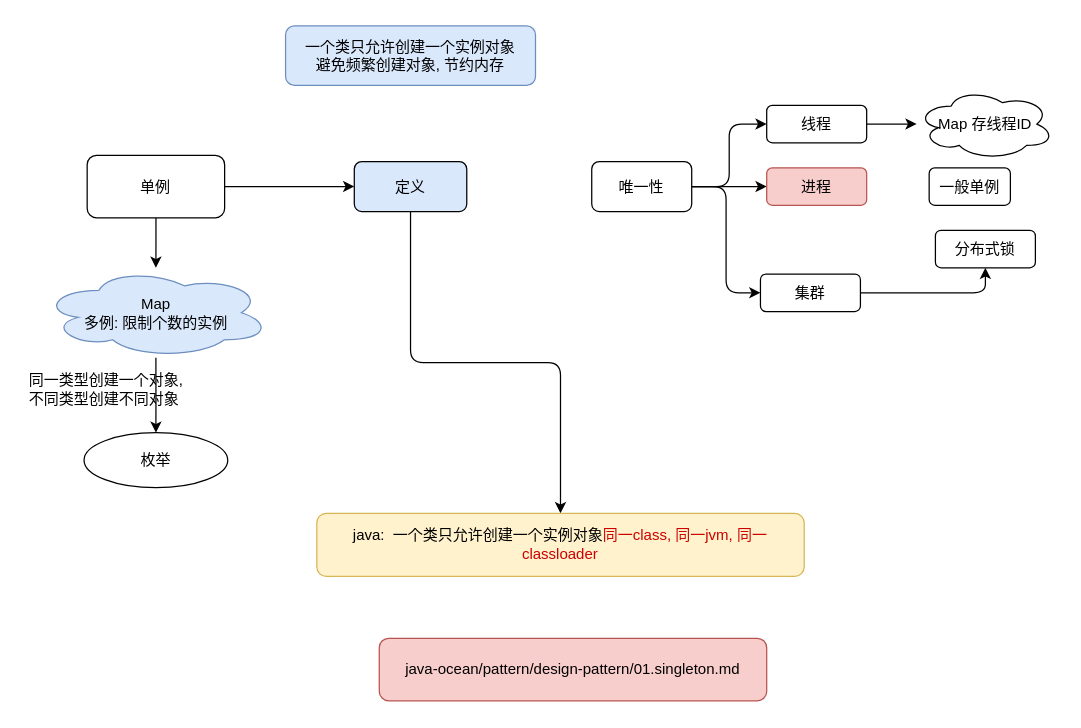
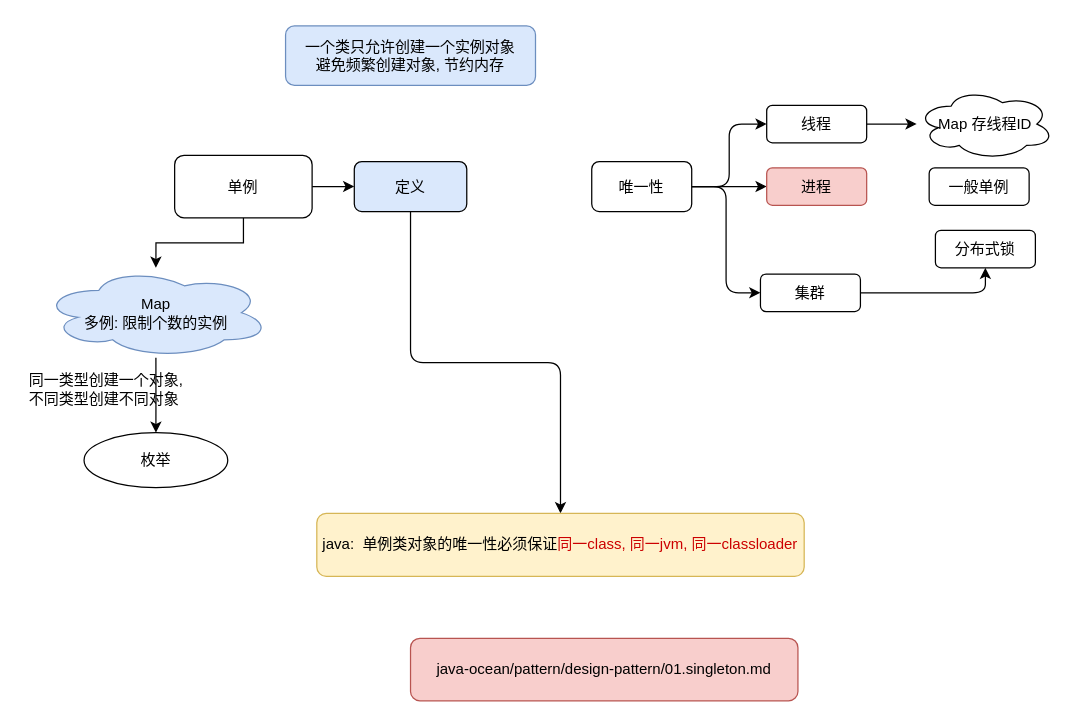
node "单例": moved (156, 186) -> (243, 186)
node "一般单例": size 81x38 -> 100x38
node "java: 一个类只允许创建一个实例对象同一class, 同一jvm, 同一classloader": label "java: 一个类只允许创建一个实例对象同一class, 同一jvm, 同一classloader" -> "java: 单例类对象的唯一性必须保证同一class, 同一jvm, 同一classloader"
node "java-ocean/pattern/design-pattern/01.singleton.md": moved (573, 669) -> (604, 669)
